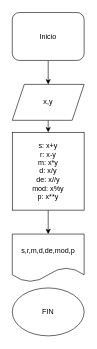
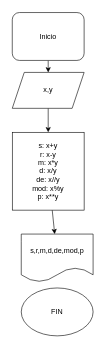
node "x,y": moved (48, 102) -> (48, 90)
node "s,r,m,d,de,mod,p": moved (48, 258) -> (57, 258)
node "FIN": moved (48, 312) -> (57, 312)
